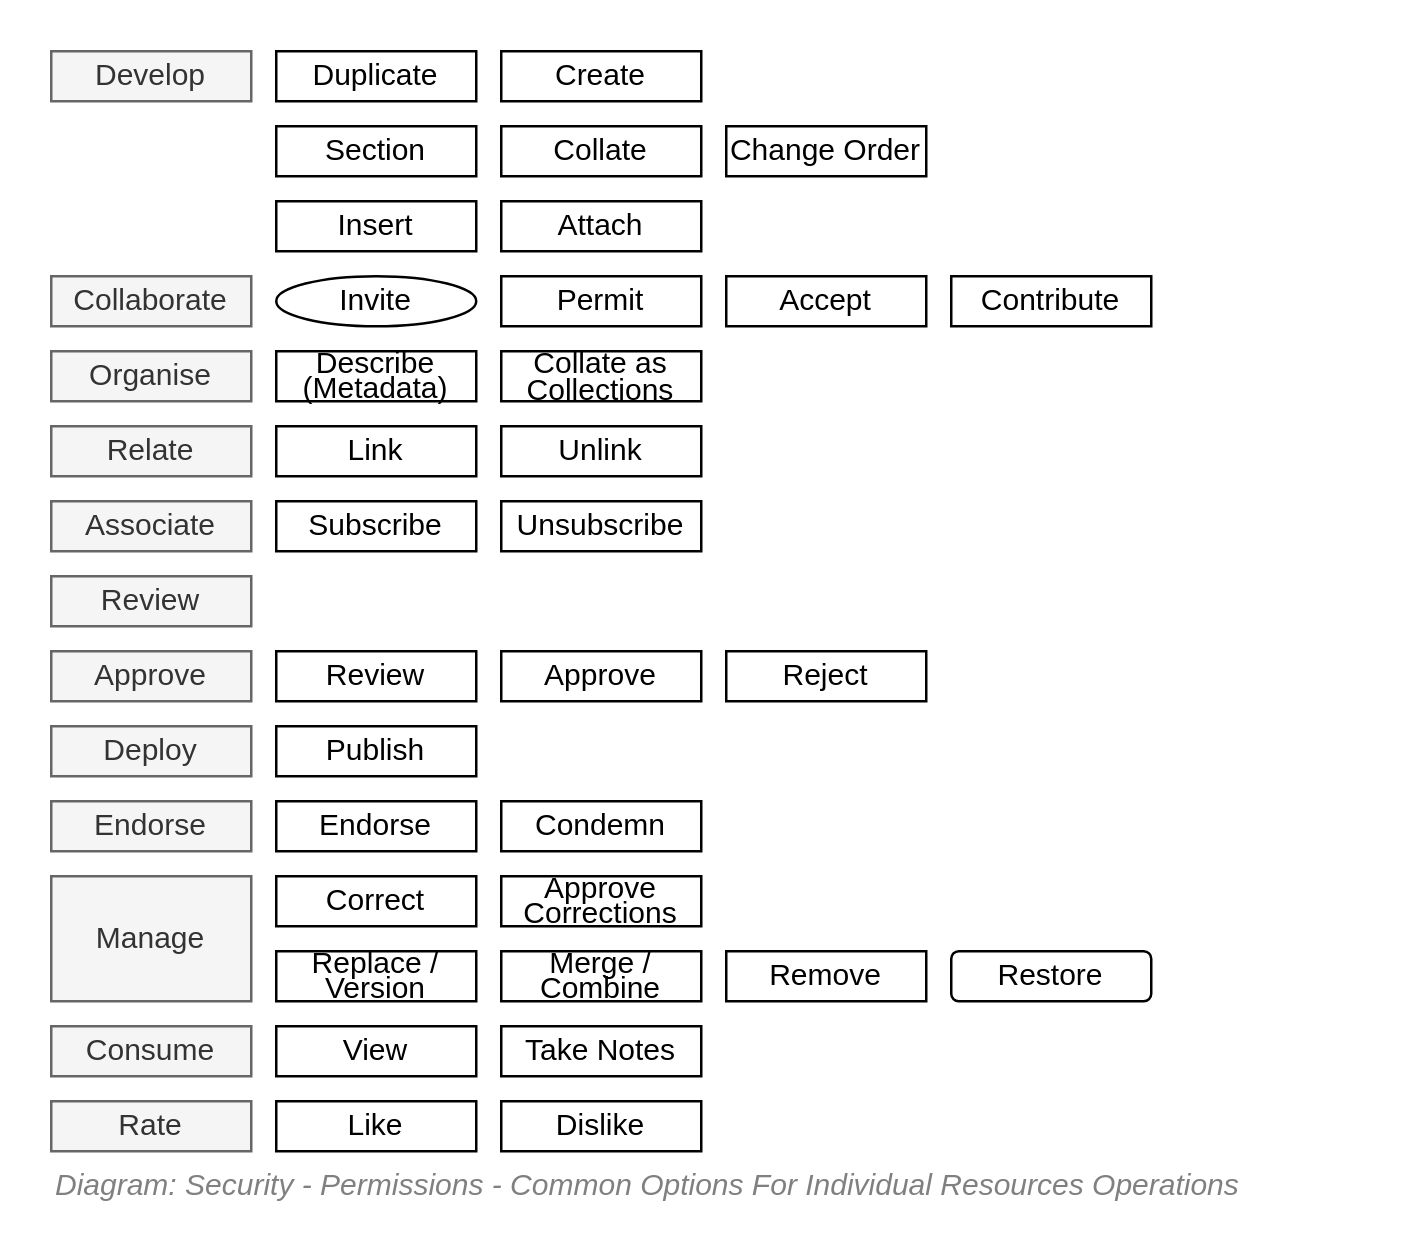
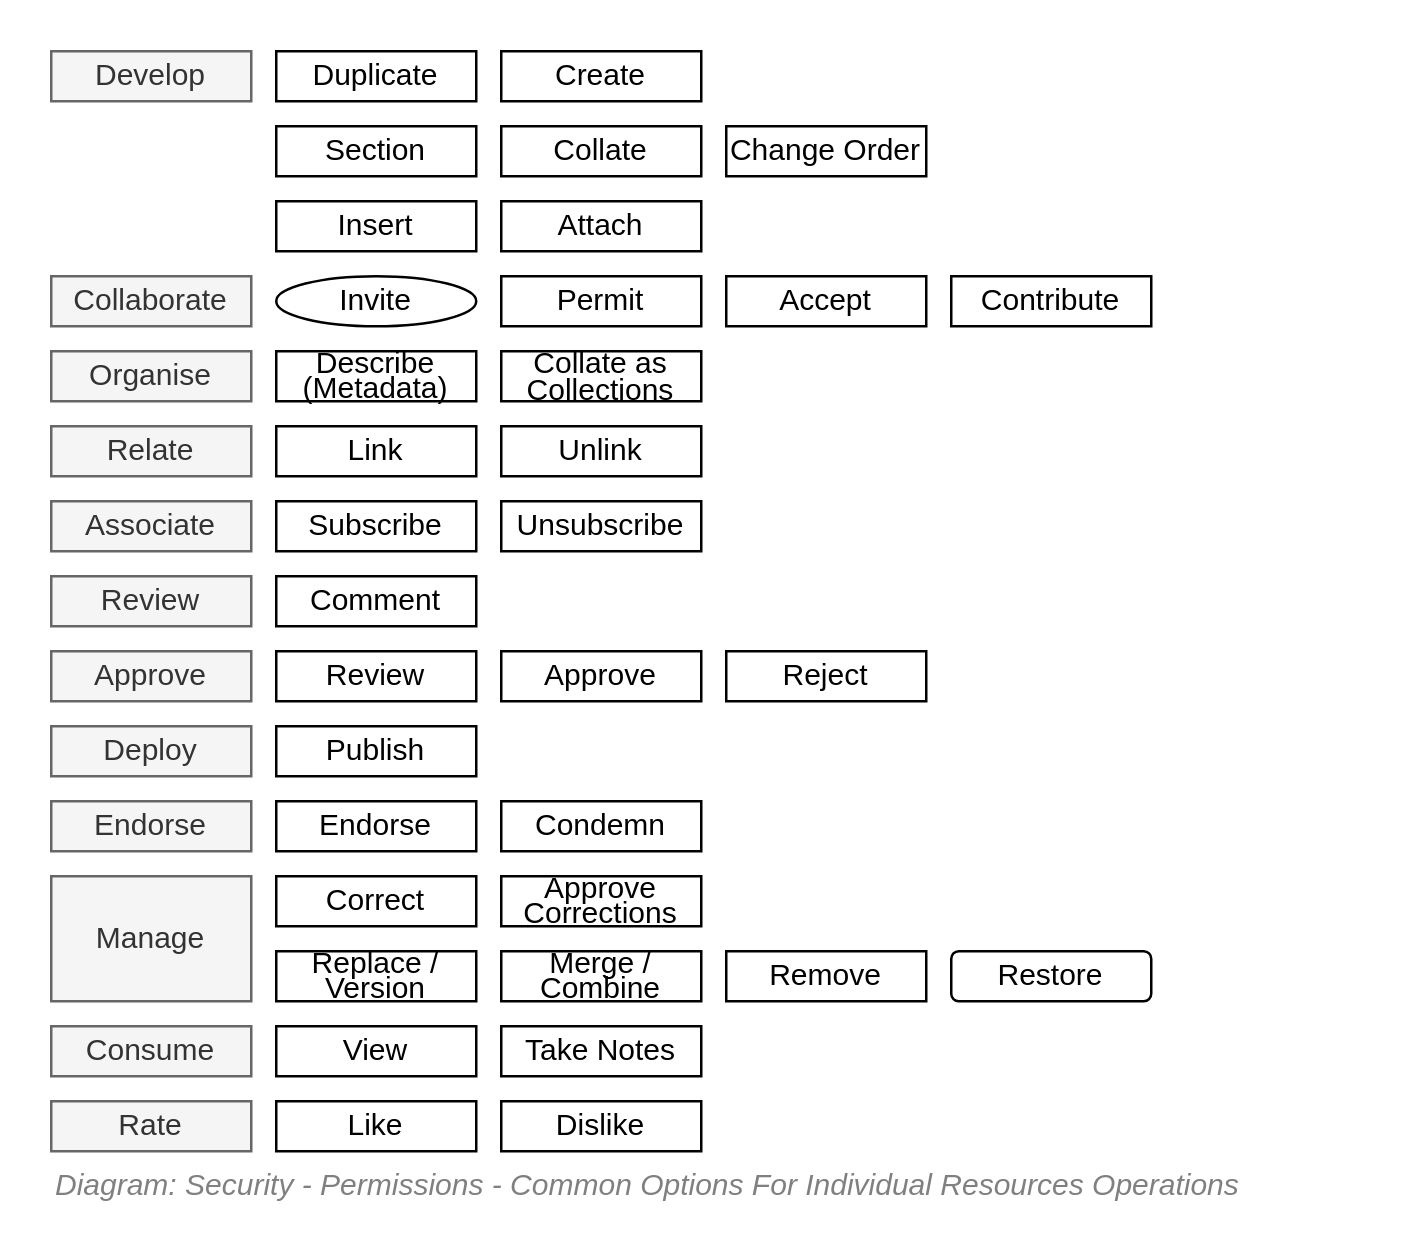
node "Comment": added
